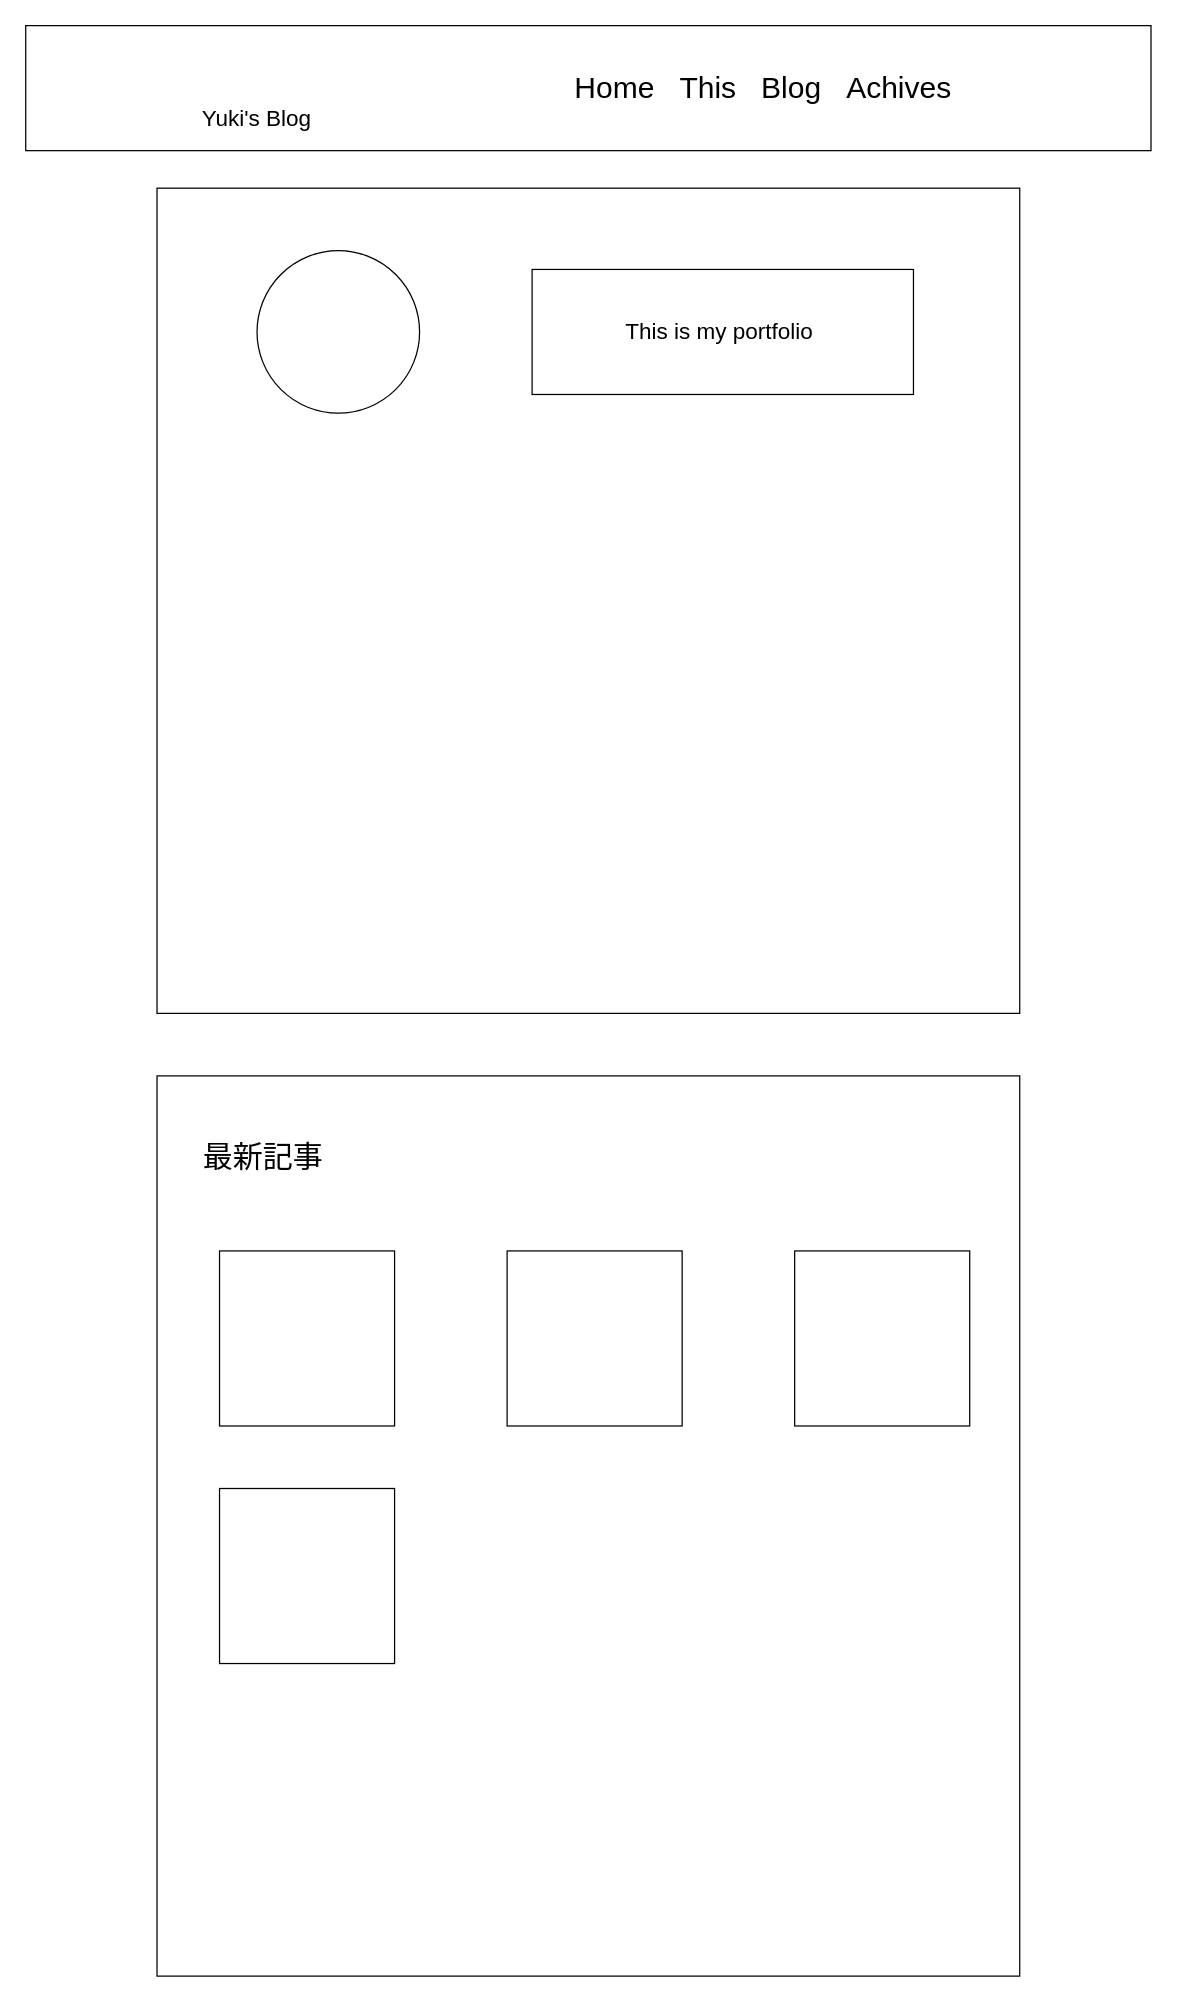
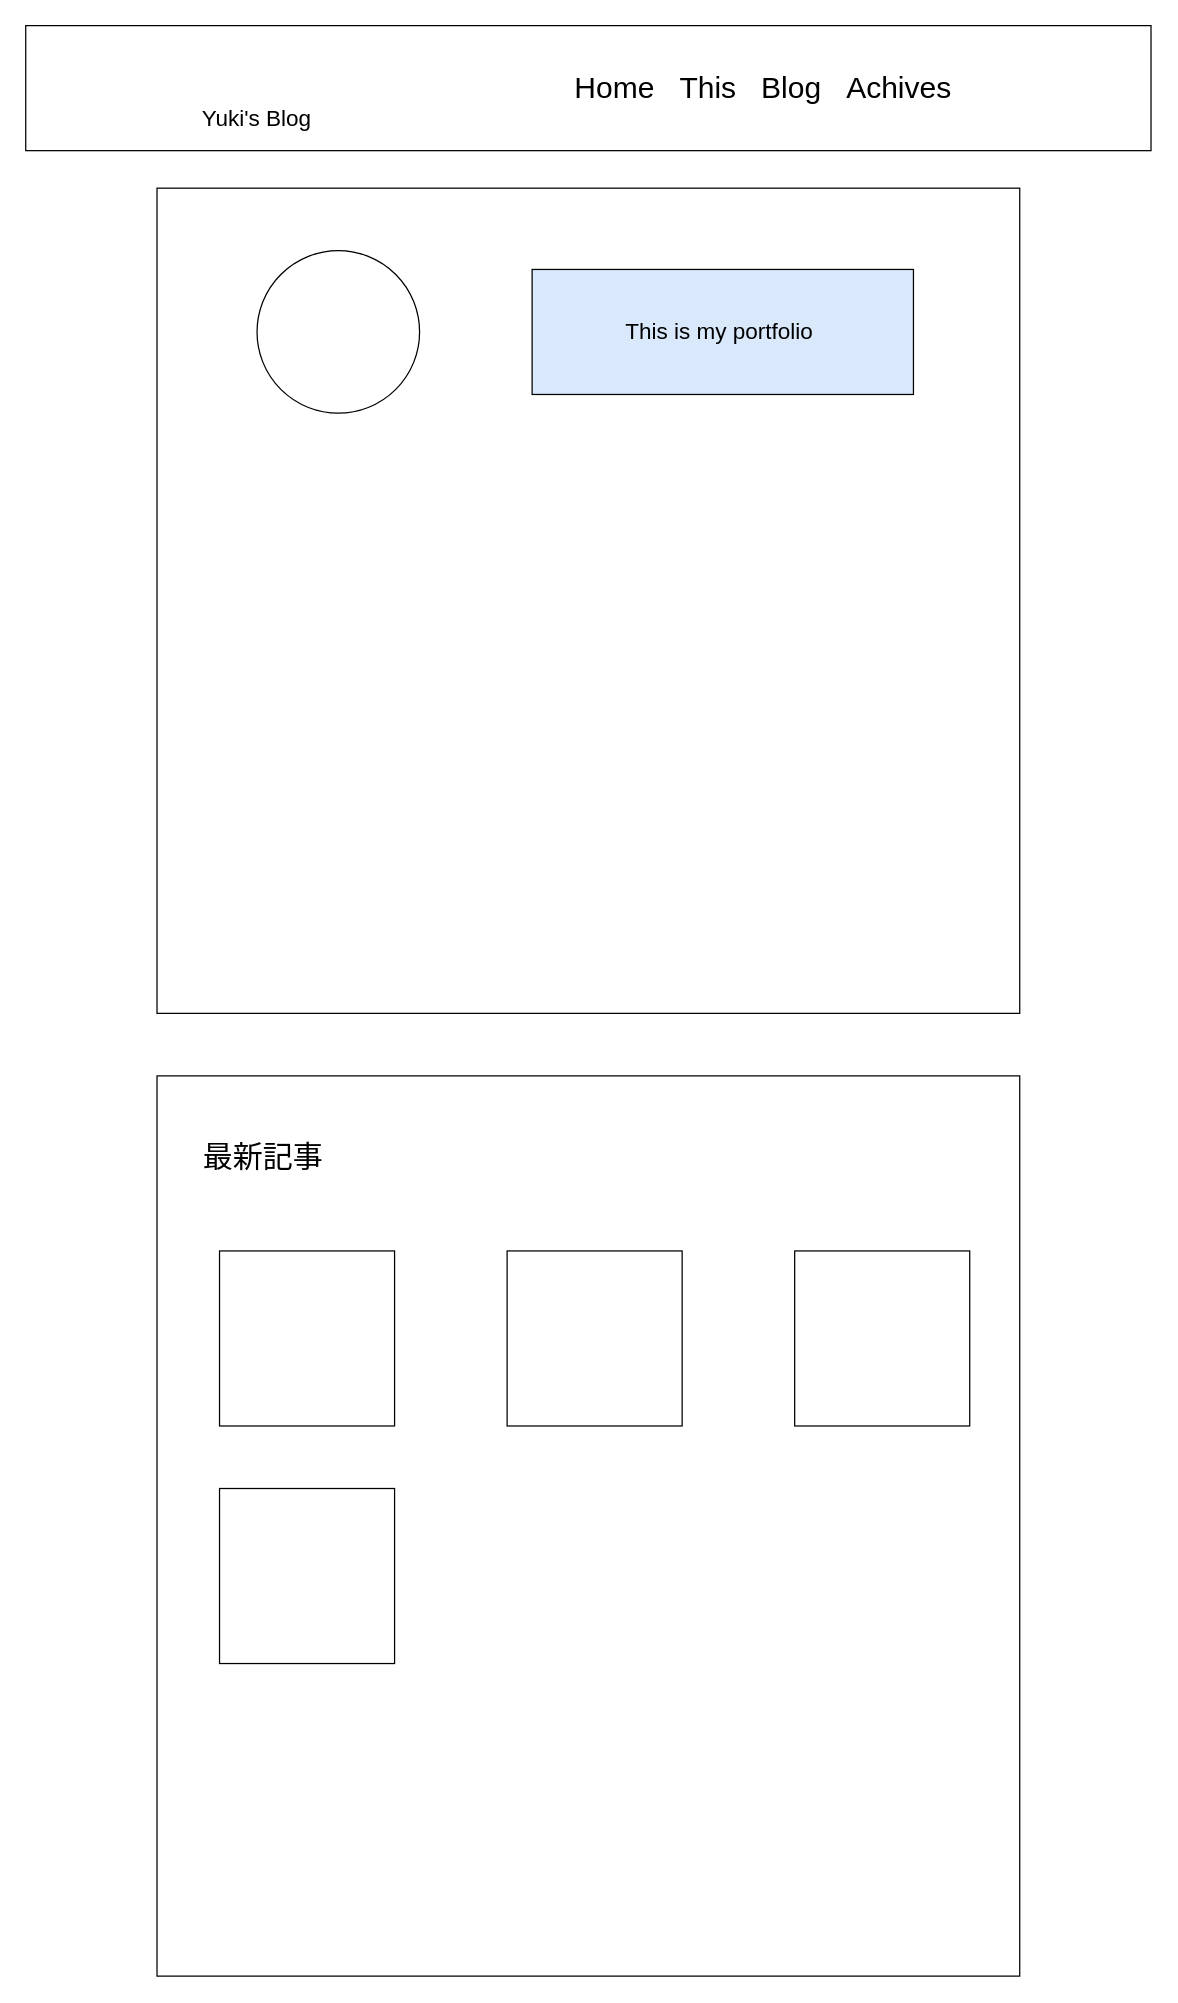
node "This is my portfolio": fillcolor #ffffff -> #dae8fc
